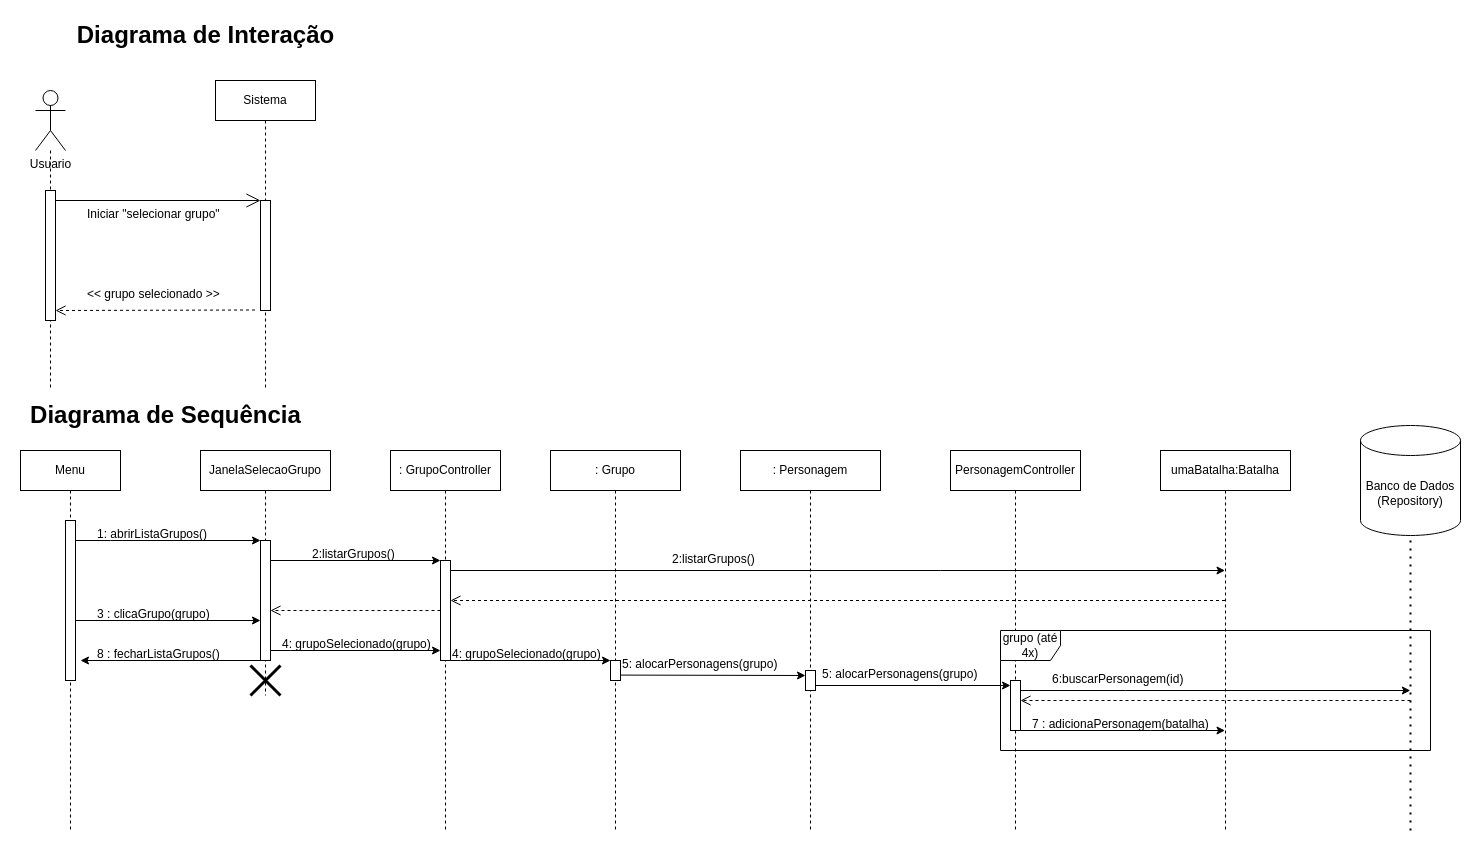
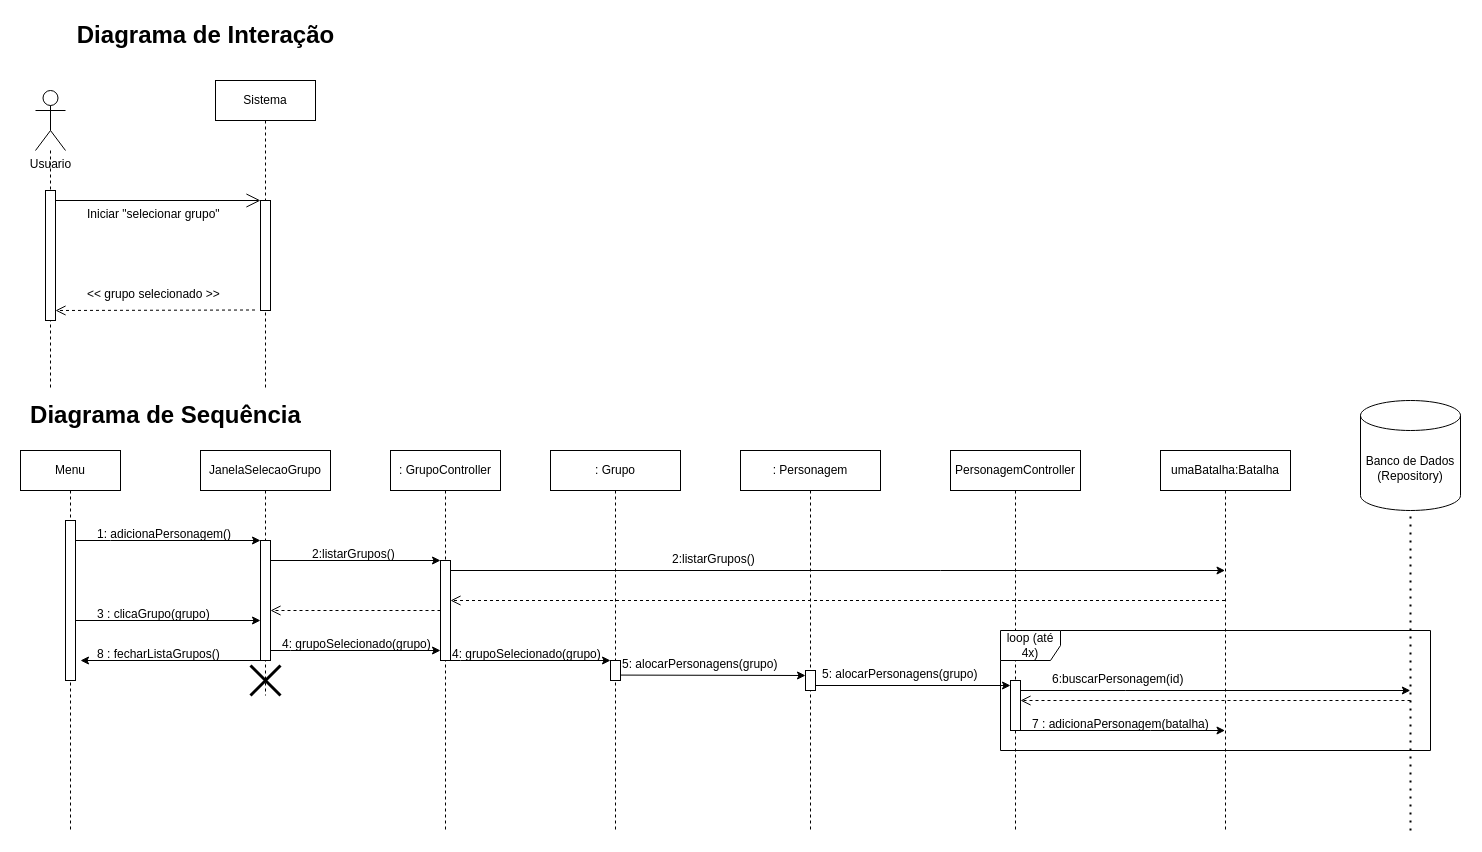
node "Banco de Dados (Repository)": moved (1411, 481) -> (1411, 456)
node "1: abrirListaGrupos()": label "1: abrirListaGrupos()" -> "1: adicionaPersonagem()"
node "grupo (até 4x)": label "grupo (até 4x)" -> "loop (até 4x)"
